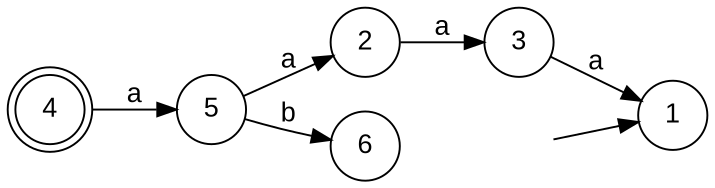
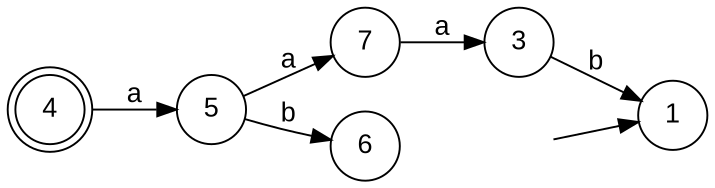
node "2": label "2" -> "7"
edge "3" -> "1": label "a" -> "b"
